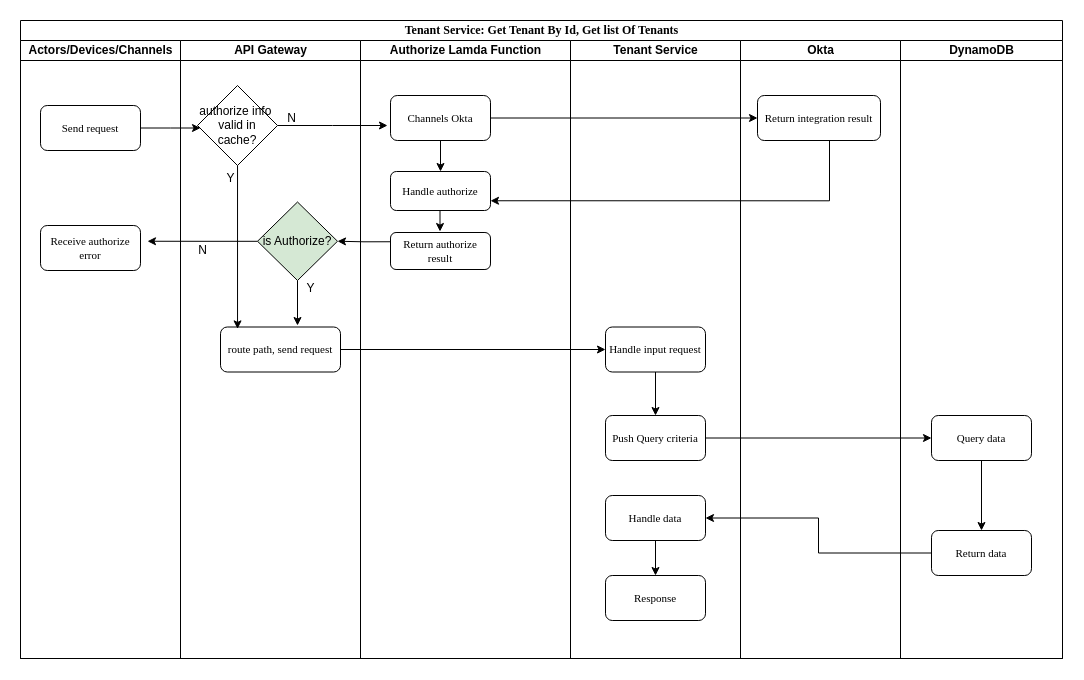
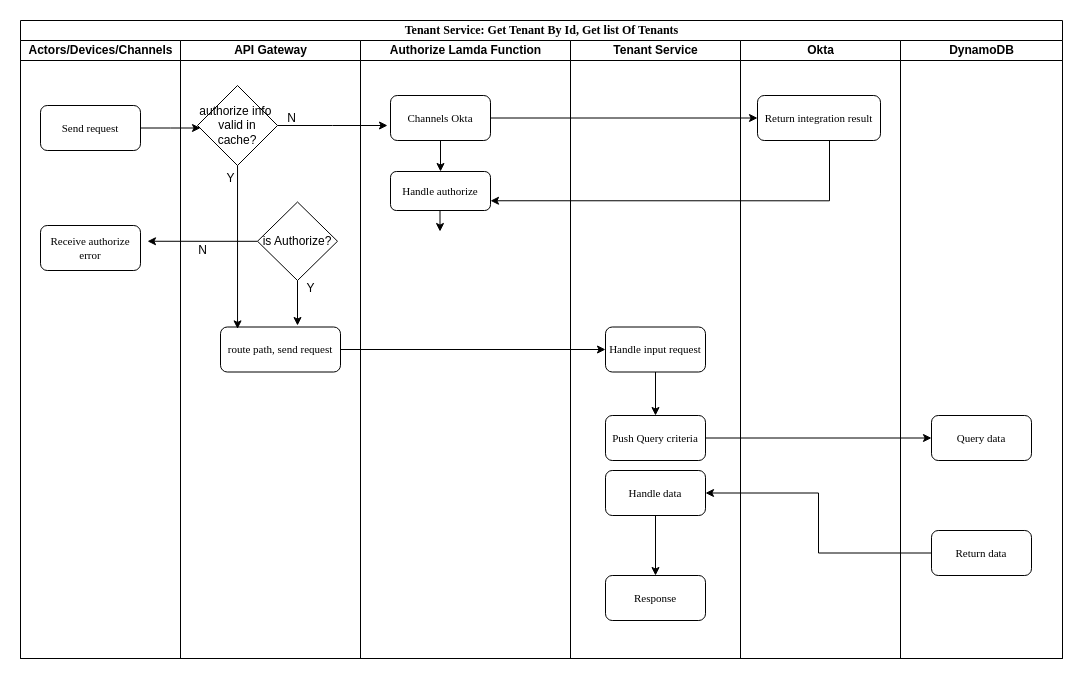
node "is Authorize?": fillcolor #d5e8d4 -> #ffffff
edge "Return authorize result" -> "is Authorize?": removed
node "Return authorize result": removed
edge "Query data" -> "Return data": removed
node "Handle data": moved (656, 518) -> (656, 493)
